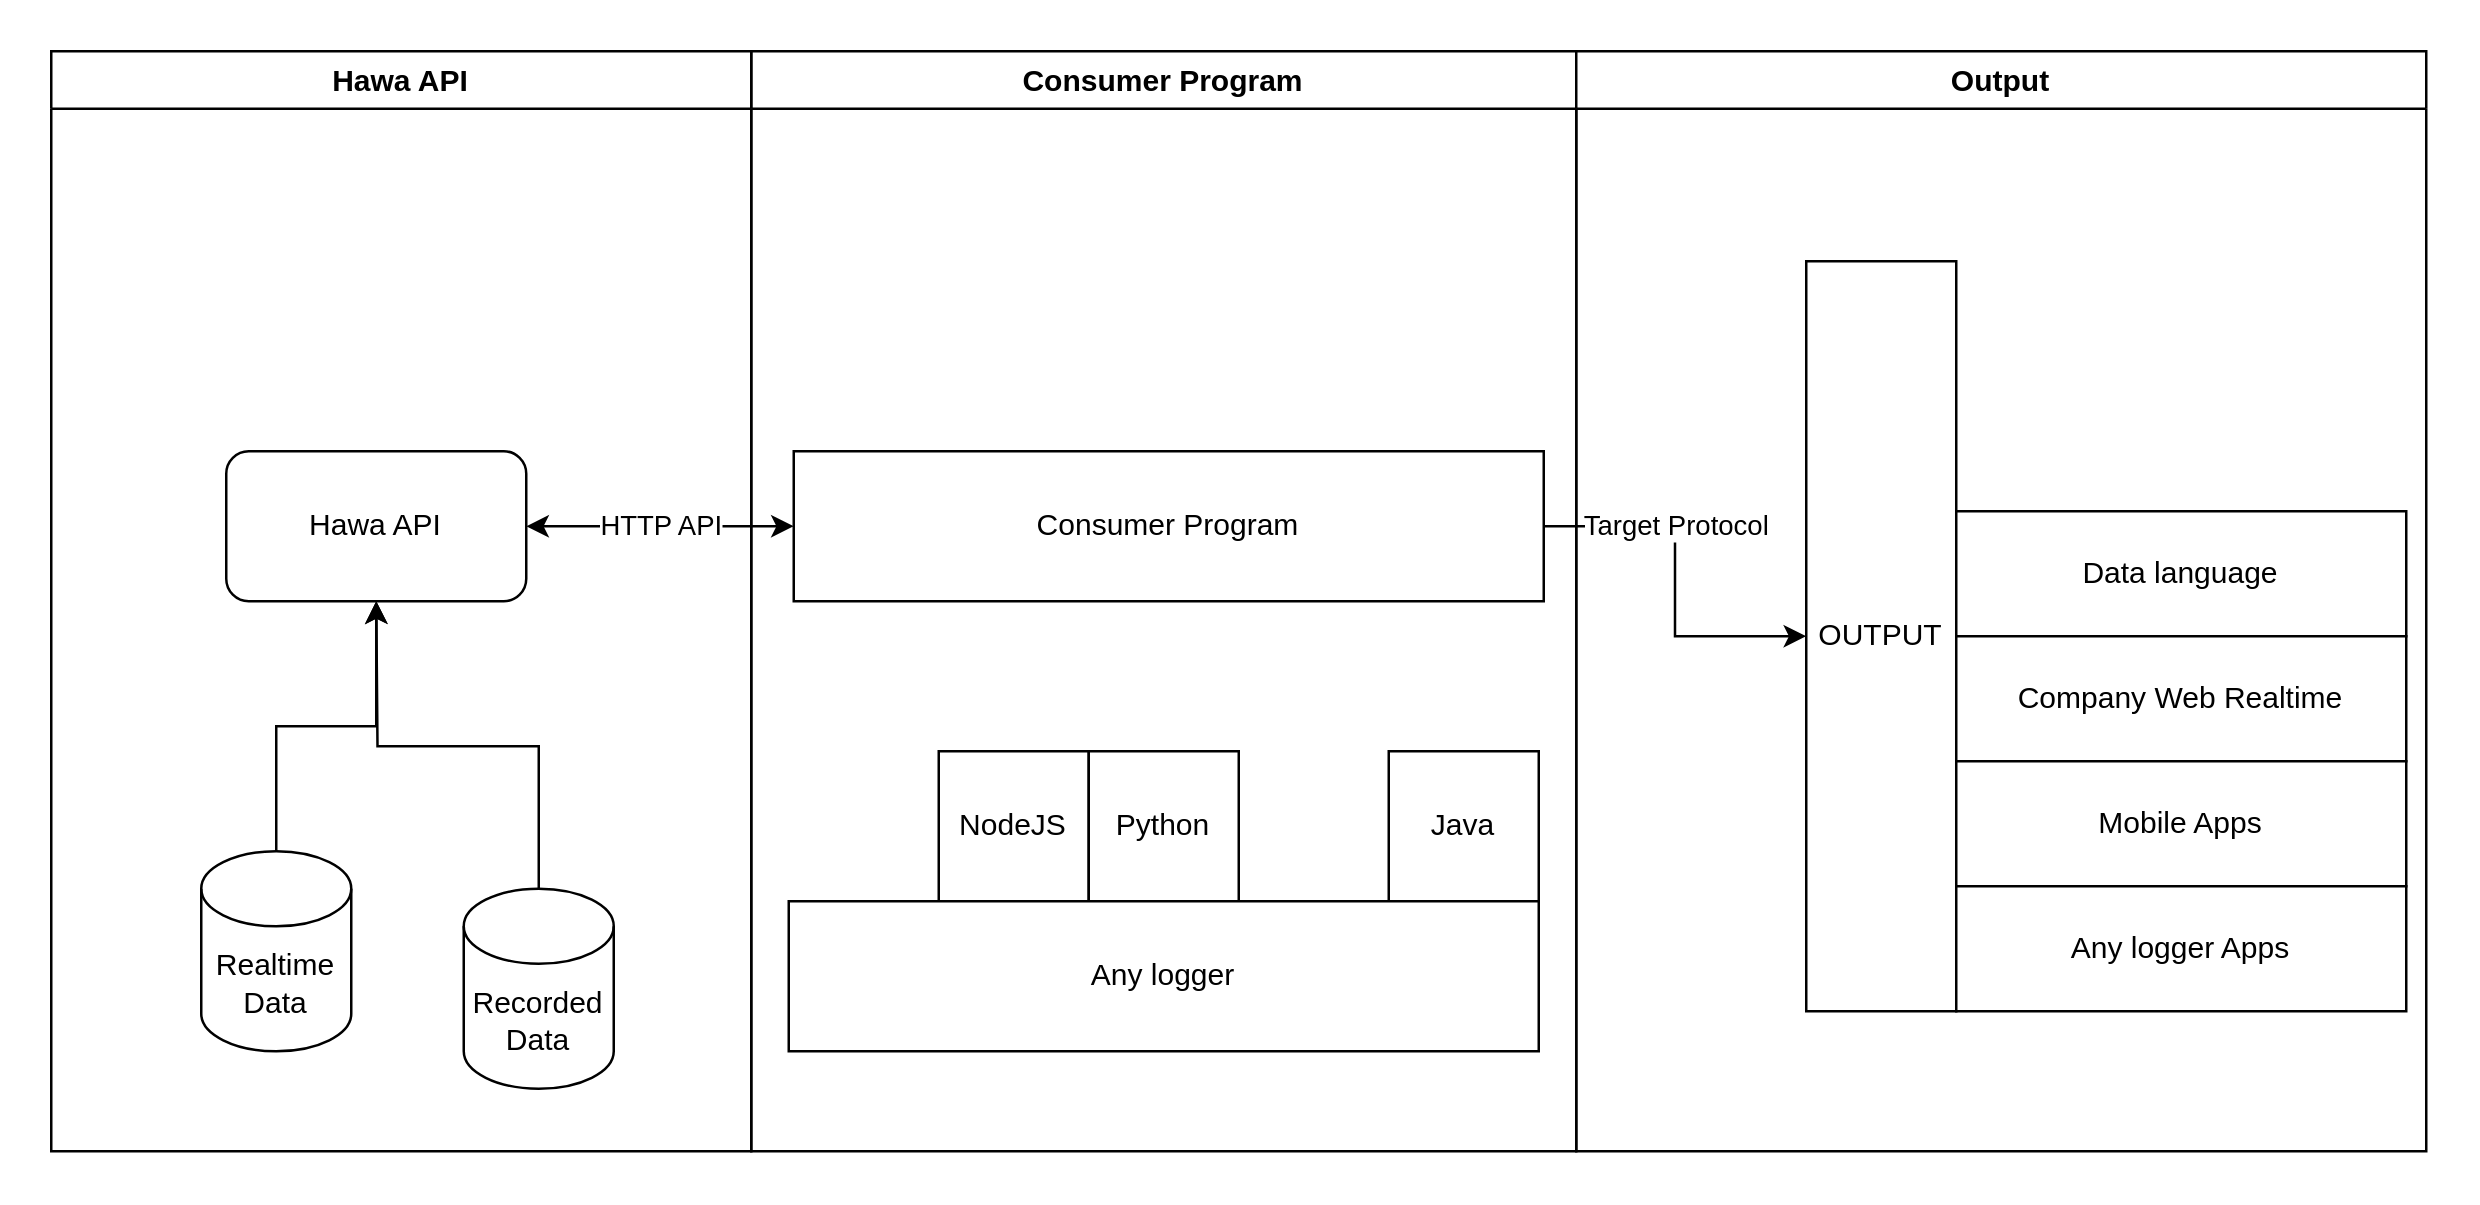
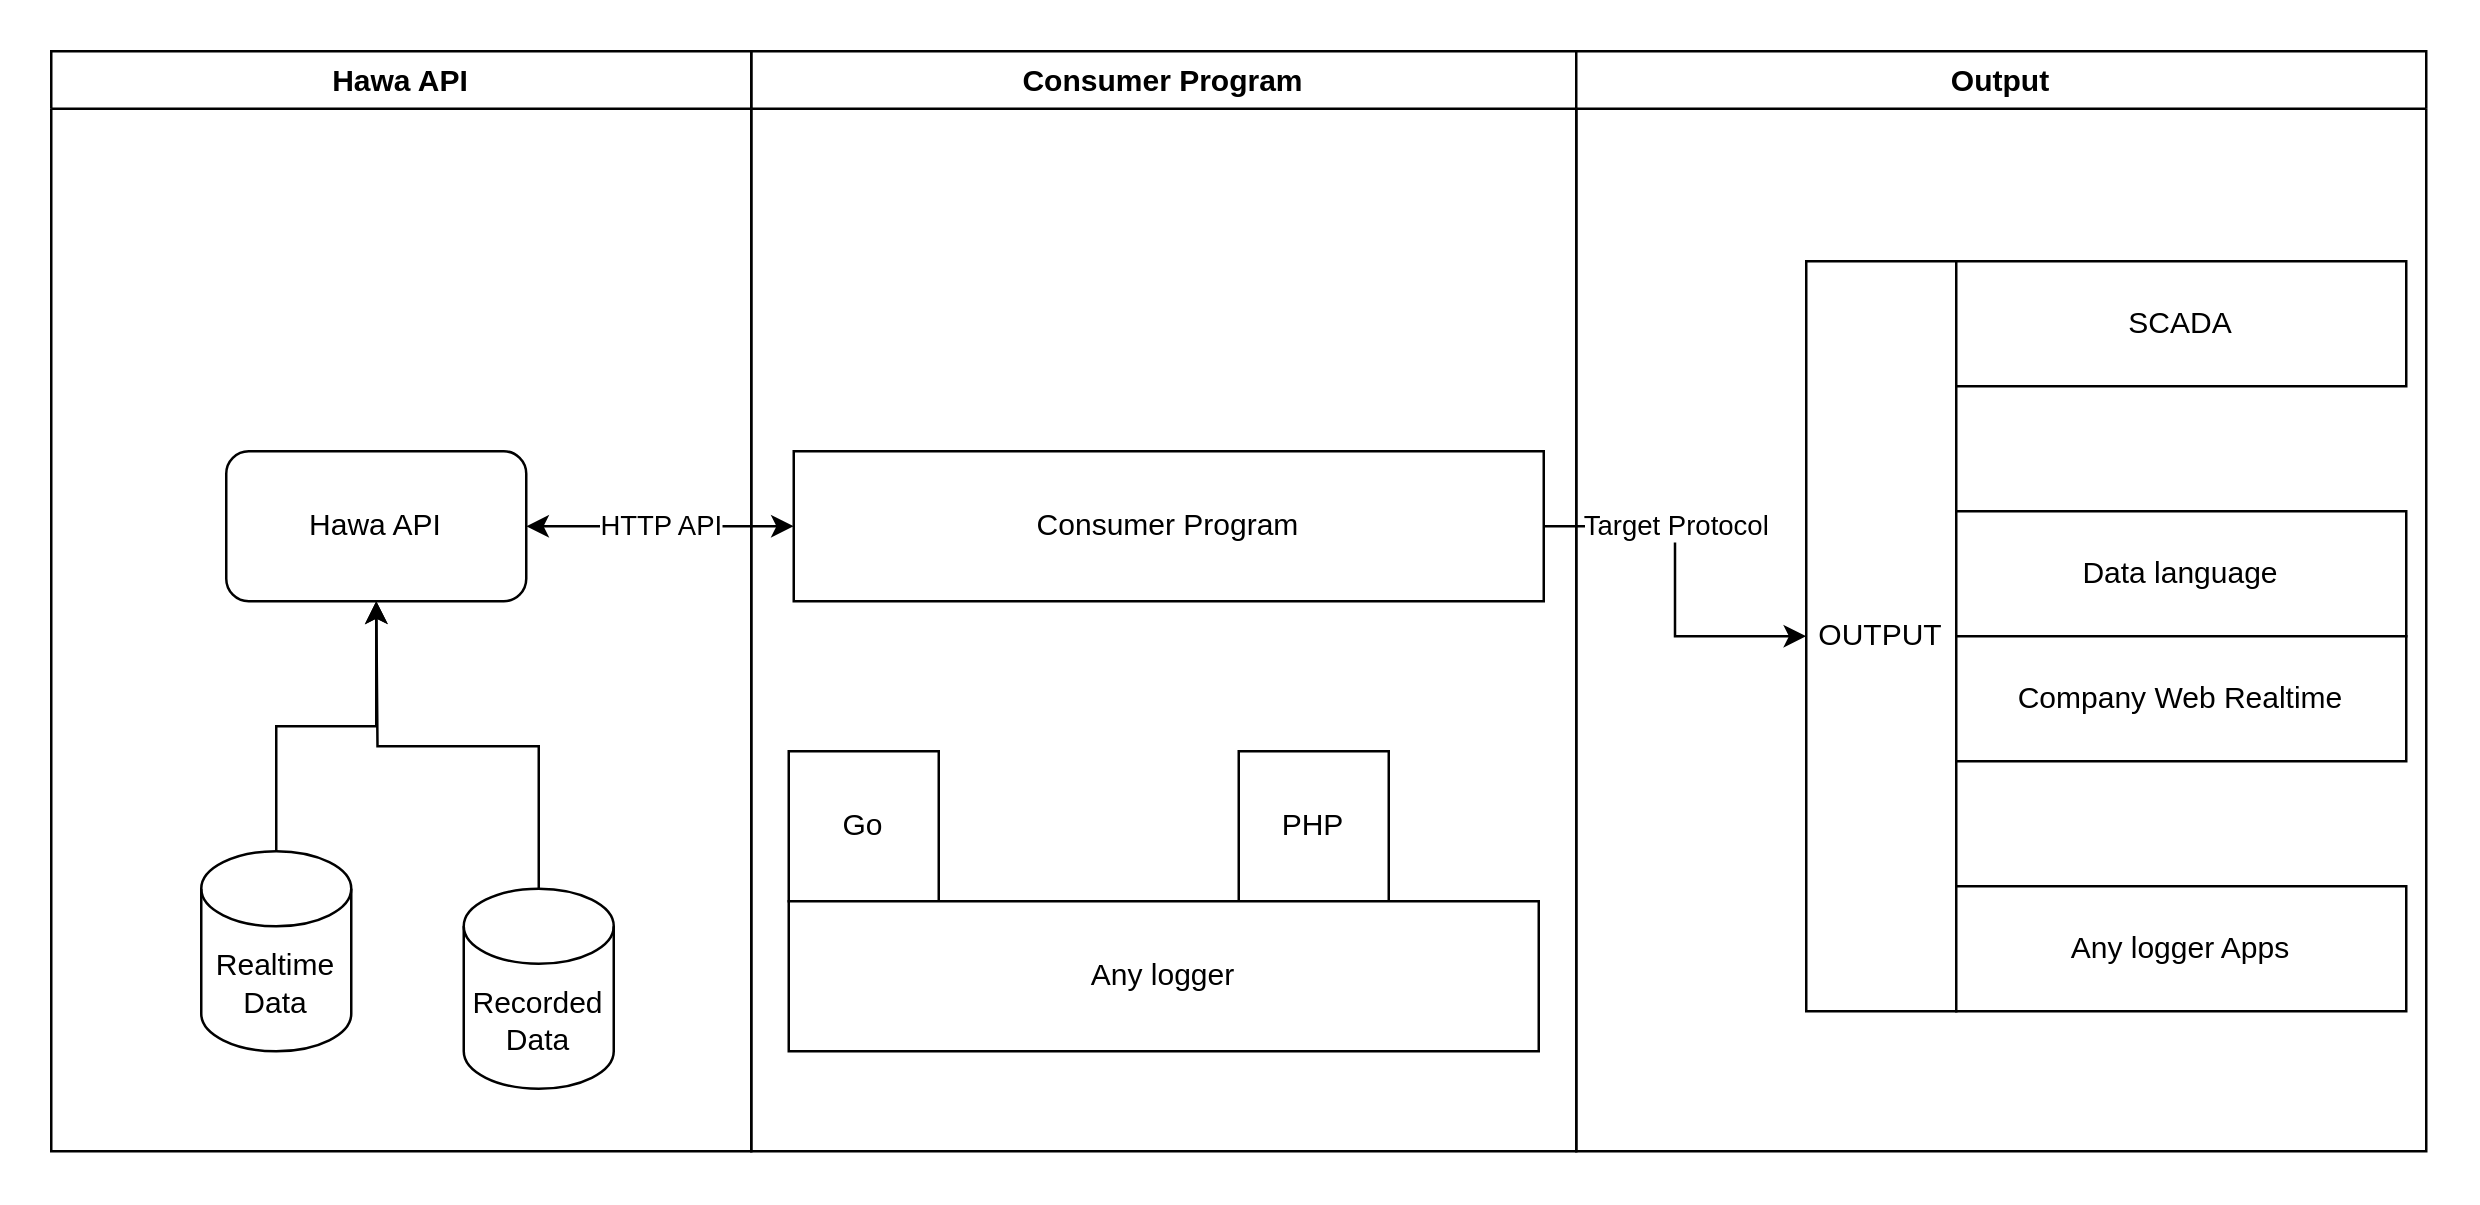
node "SCADA": added
node "Mobile Apps": removed
node "Go": added
node "NodeJS": removed
node "Python": removed
node "PHP": added
node "Java": removed
